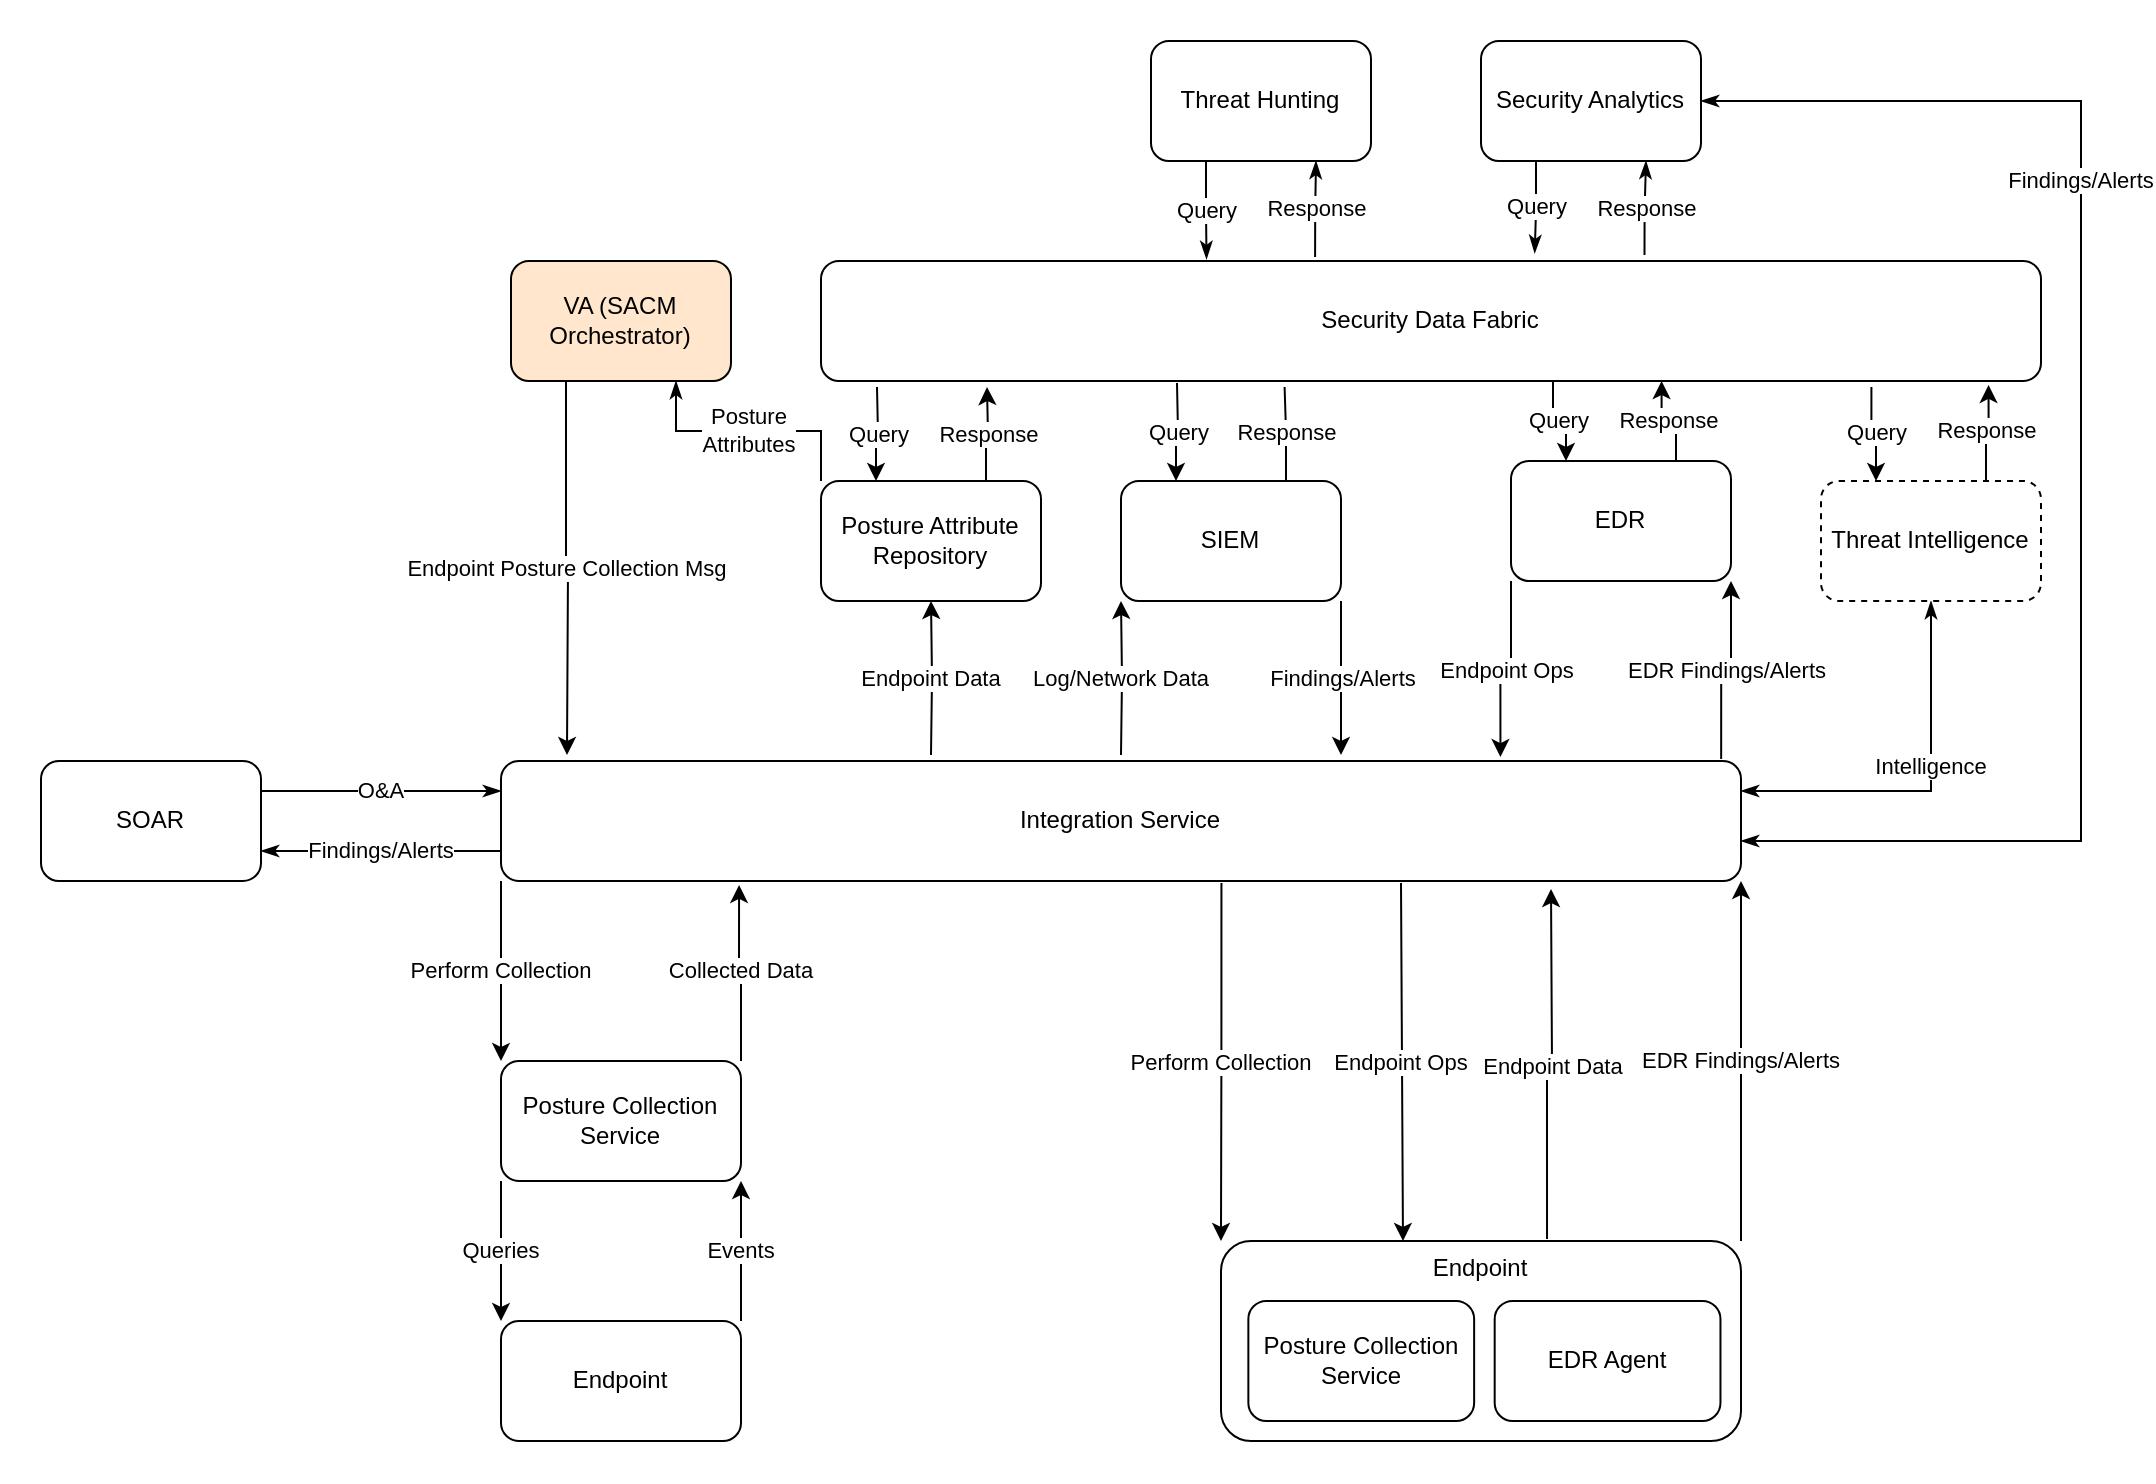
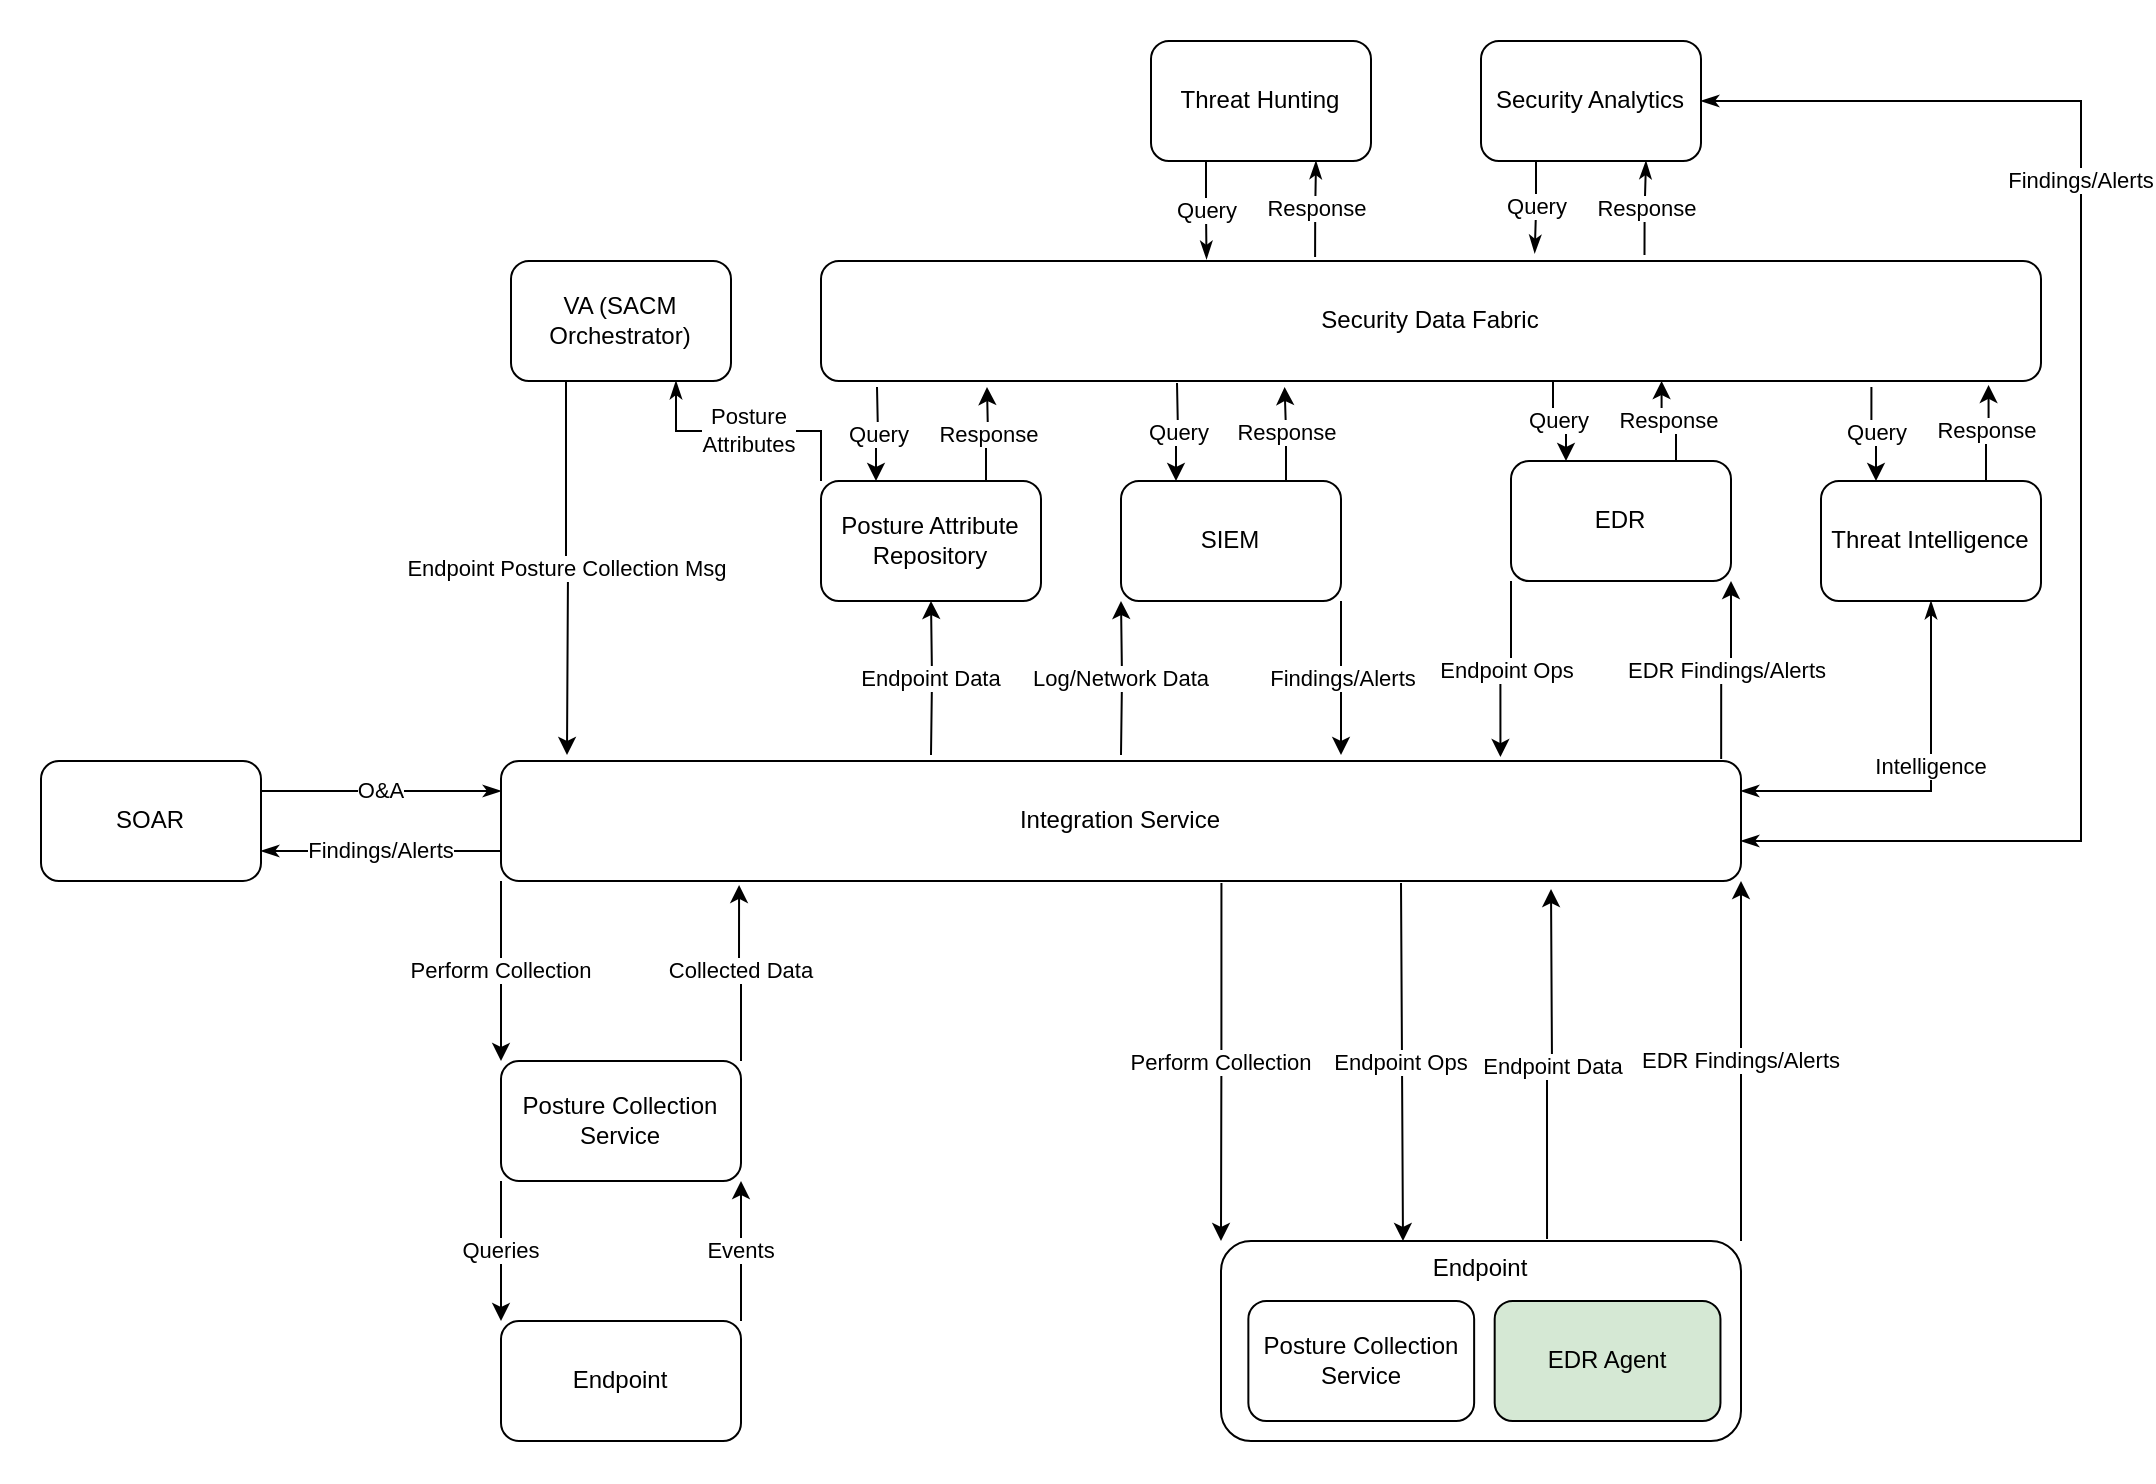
node "VA (SACM Orchestrator)": fillcolor #ffe6cc -> #ffffff
edge "Security Data Fabric" -- "SIEM": arrowhead none -> classic
node "Threat Intelligence": style dashed -> solid
node "EDR Agent": fillcolor #ffffff -> #d5e8d4
